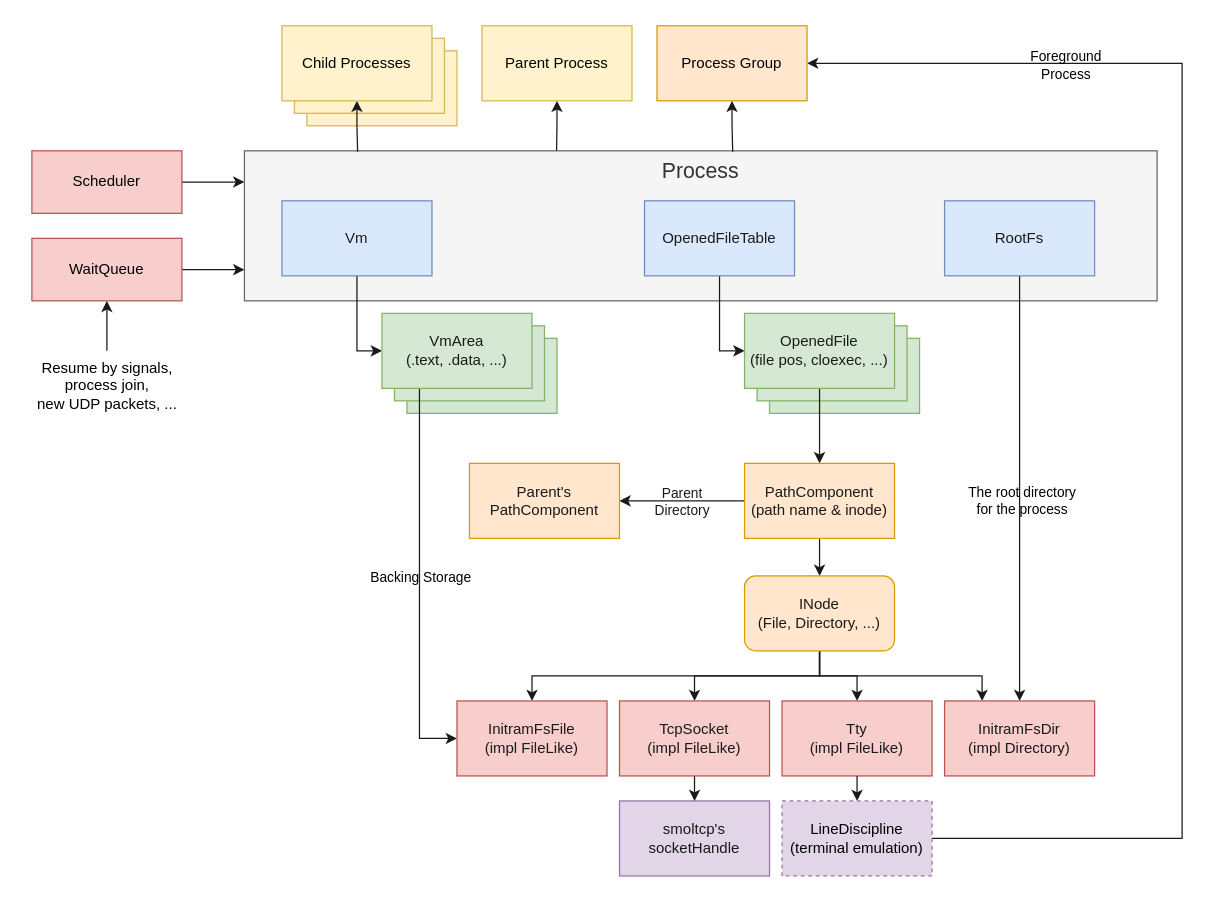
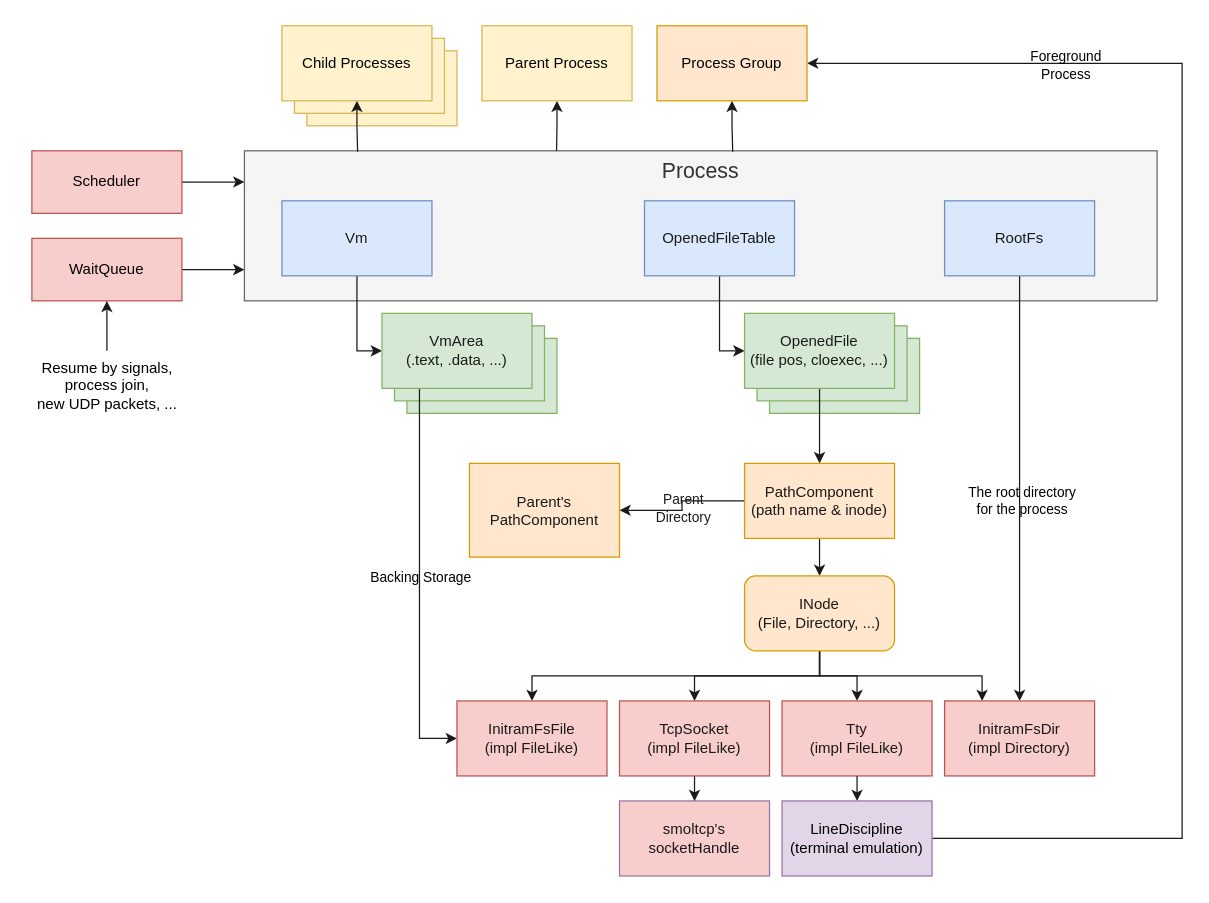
node "Parent's PathComponent": size 150x75 -> 150x94
node "smoltcp's socketHandle": fillcolor #e1d5e7 -> #f8cecc
node "LineDiscipline (terminal emulation)": style dashed -> solid
